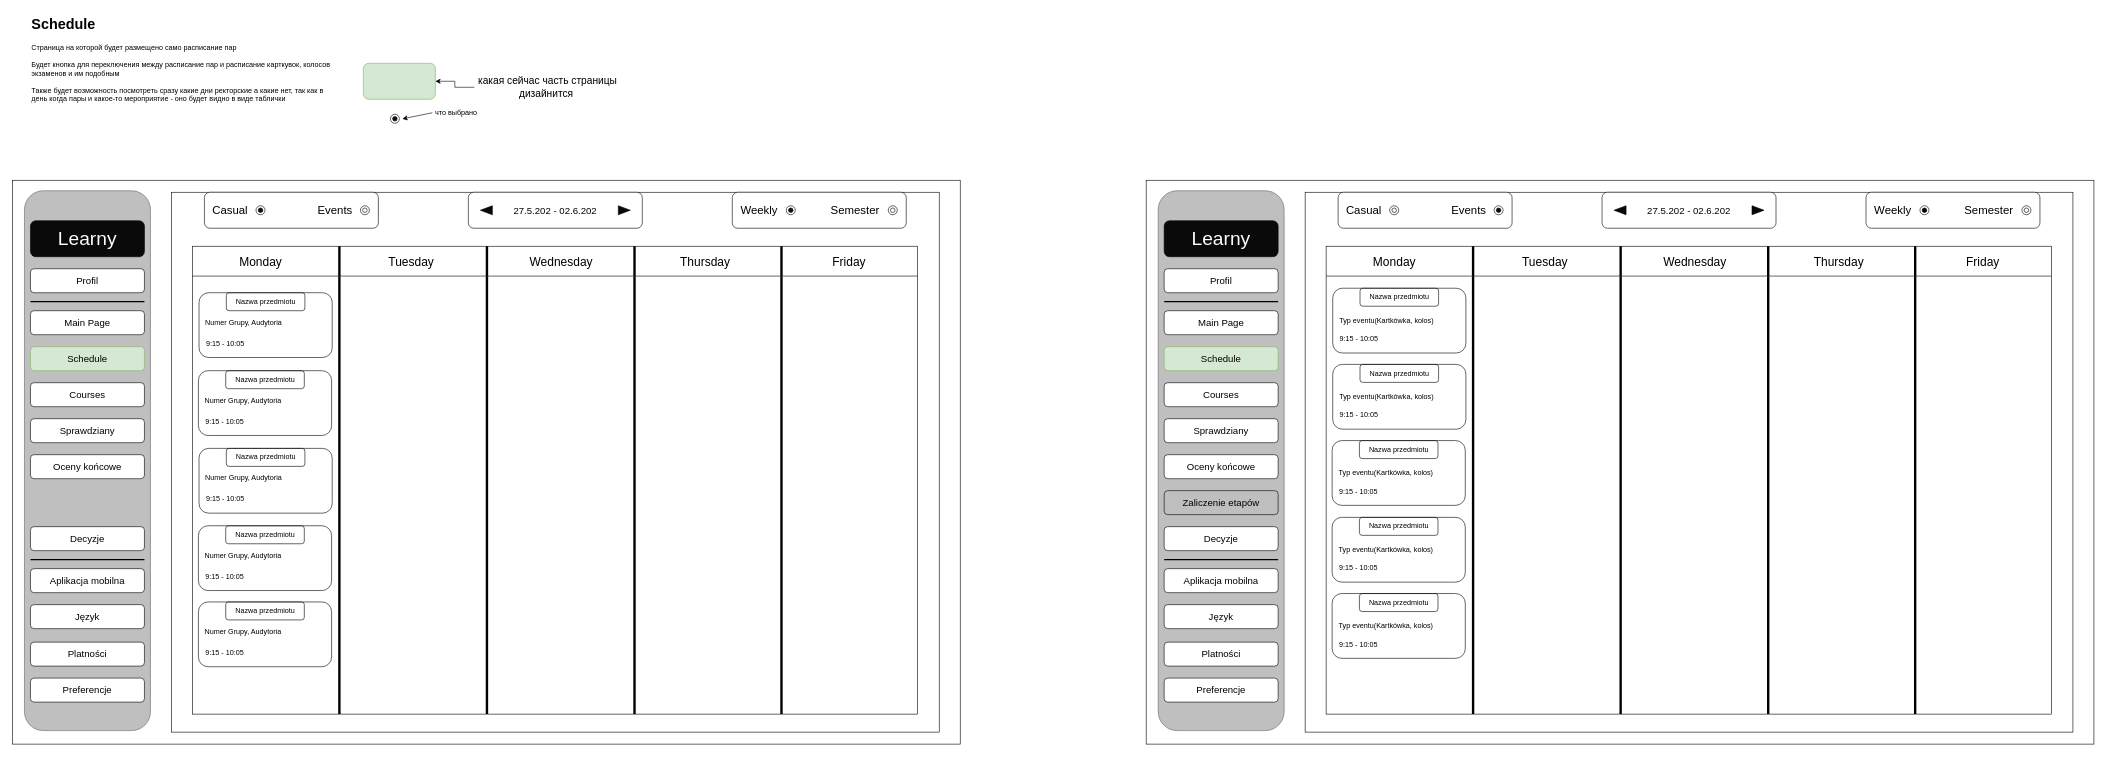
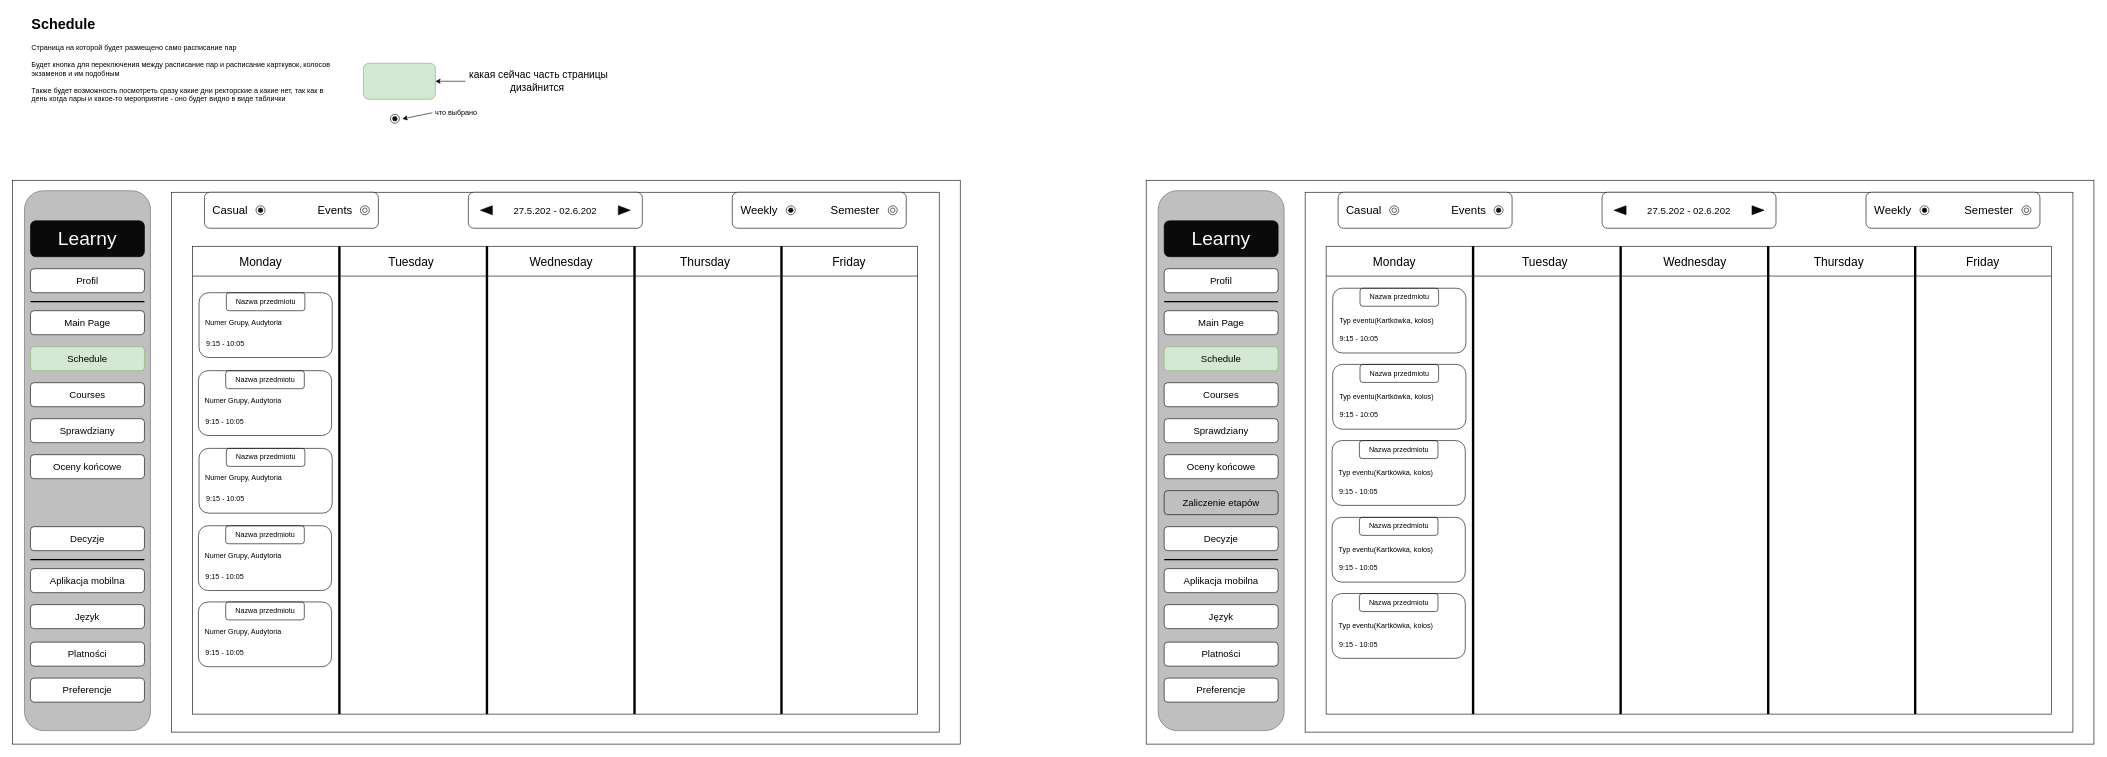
node "какая сейчас часть страницы дизайнится": moved (546, 87) -> (537, 81)
